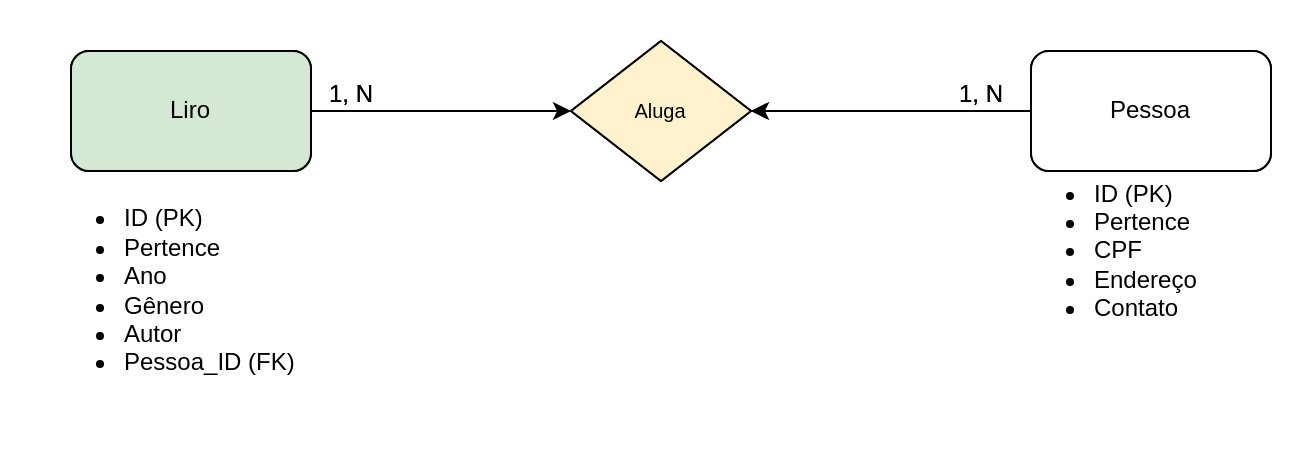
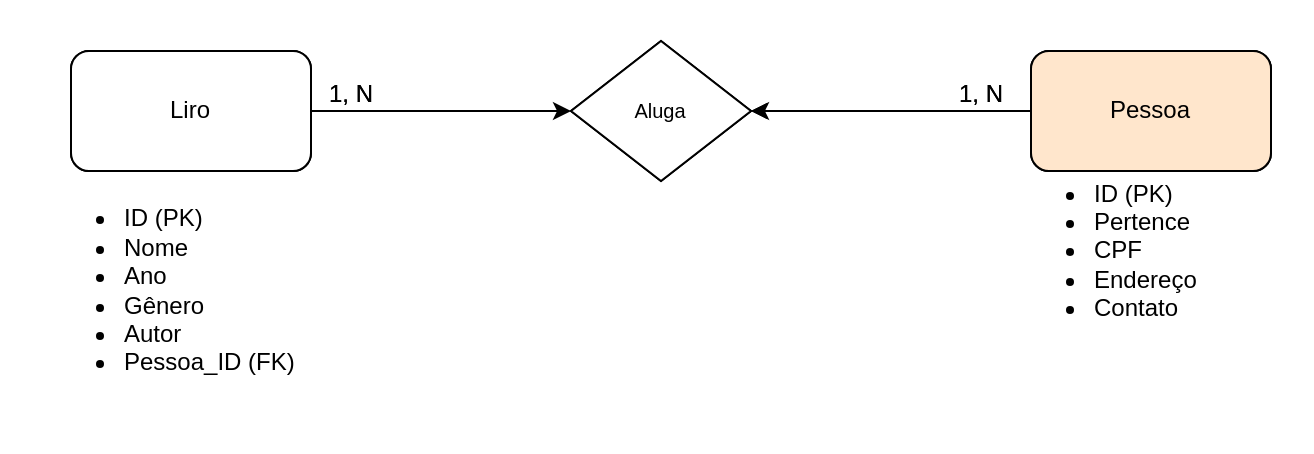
node "Liro": fillcolor #d5e8d4 -> #ffffff
node "Aluga": fillcolor #fff2cc -> #ffffff
node "Pessoa": fillcolor #ffffff -> #ffe6cc
node "ID (PK) Pertence Ano Gênero Autor Pessoa_ID (FK)": label "ID (PK) Pertence Ano Gênero Autor Pessoa_ID (FK)" -> "ID (PK) Nome Ano Gênero Autor Pessoa_ID (FK)"
